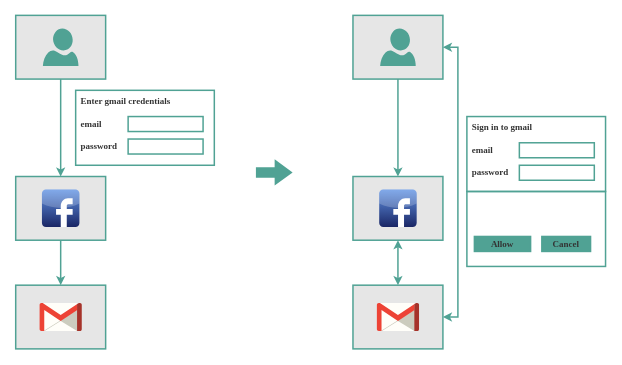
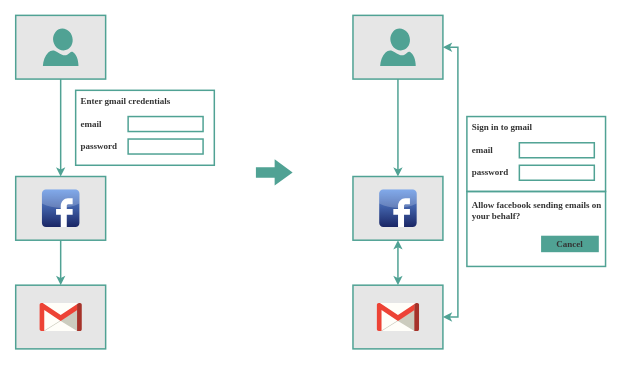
node "Allow facebook sending emails on your behalf?": added
node "Allow": removed
node "Cancel": size 49x15 -> 56x15
